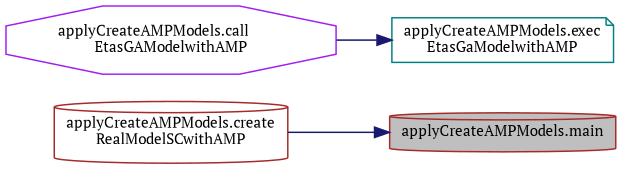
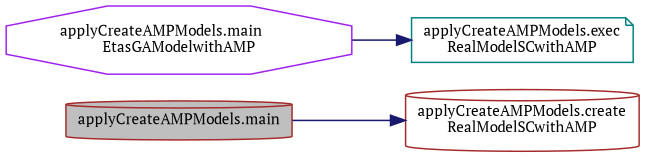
node "applyCreateAMPModels.call EtasGAModelwithAMP": label "applyCreateAMPModels.call EtasGAModelwithAMP" -> "applyCreateAMPModels.main EtasGAModelwithAMP"
node "applyCreateAMPModels.exec EtasGaModelwithAMP": label "applyCreateAMPModels.exec EtasGaModelwithAMP" -> "applyCreateAMPModels.exec RealModelSCwithAMP"
edge "applyCreateAMPModels.create RealModelSCwithAMP" -> "applyCreateAMPModels.main": reversed
